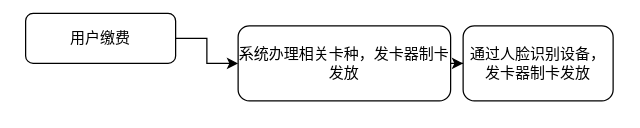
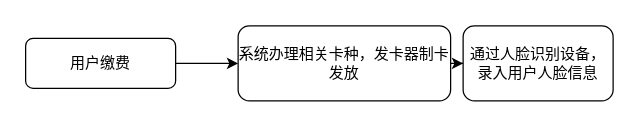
node "用户缴费": moved (101, 38) -> (101, 63)
node "通过人脸识别设备，发卡器制卡发放": label "通过人脸识别设备，发卡器制卡发放" -> "通过人脸识别设备，录入用户人脸信息"
